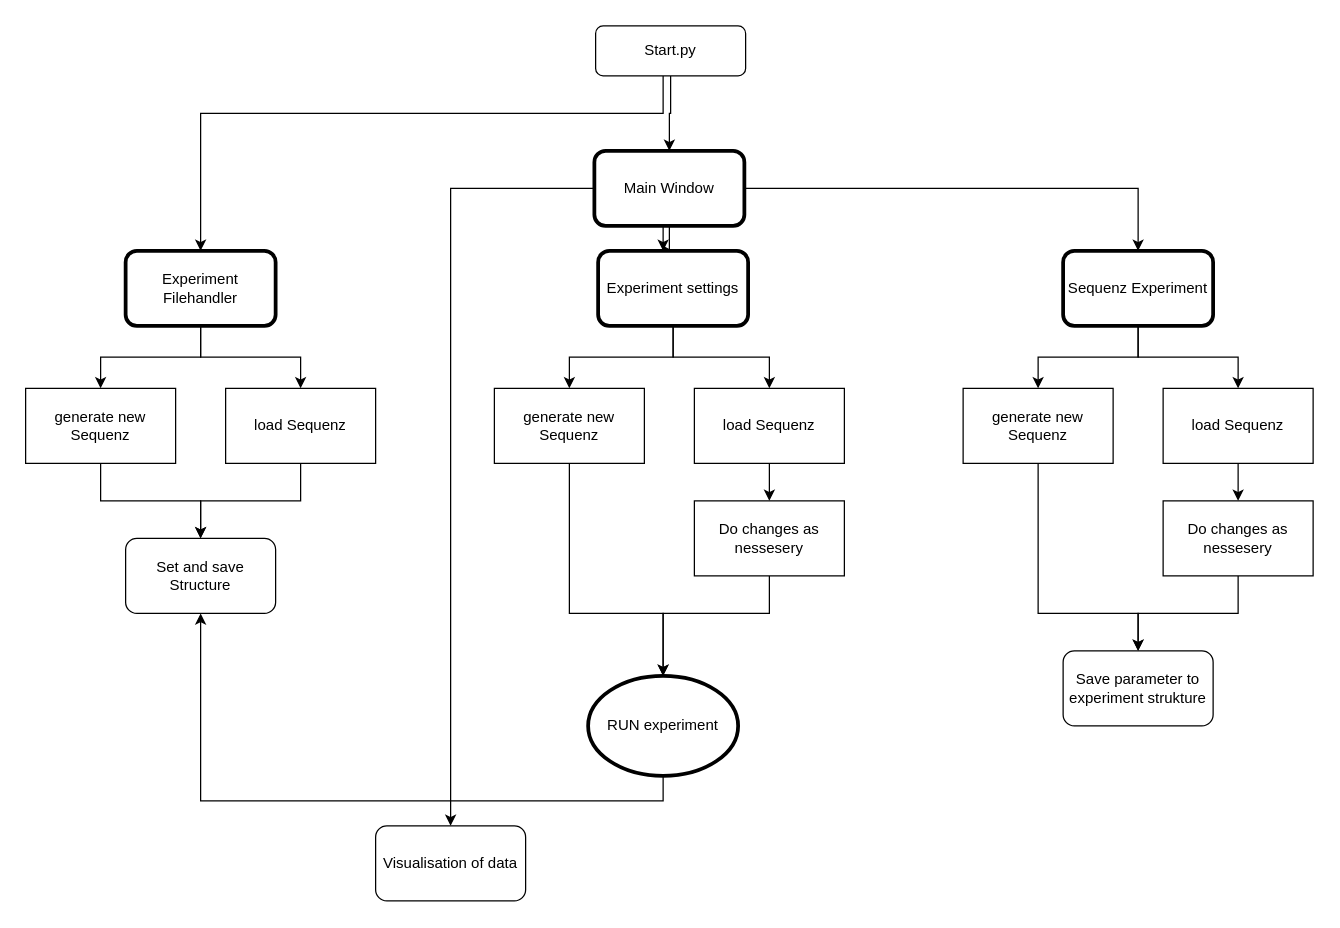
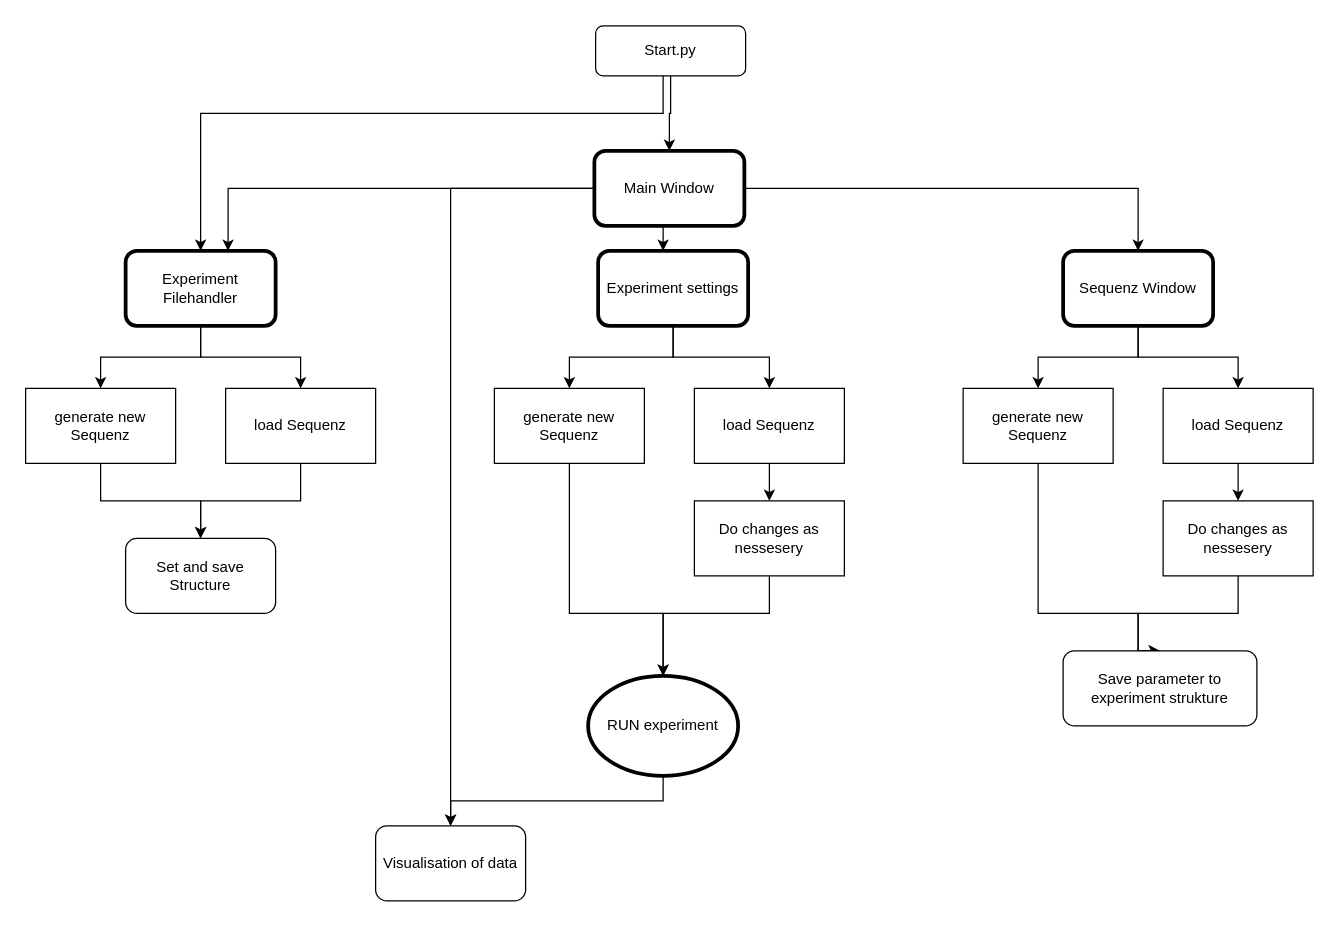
edge "Main Window" -> "Experiment settings": now "Main Window" -> "Experiment Filehandler"
node "Sequenz Experiment": label "Sequenz Experiment" -> "Sequenz Window"
node "Save parameter to experiment strukture": size 150x75 -> 194x75
edge "RUN experiment" -> "Set and save Structure": now "RUN experiment" -> "Visualisation of data"
